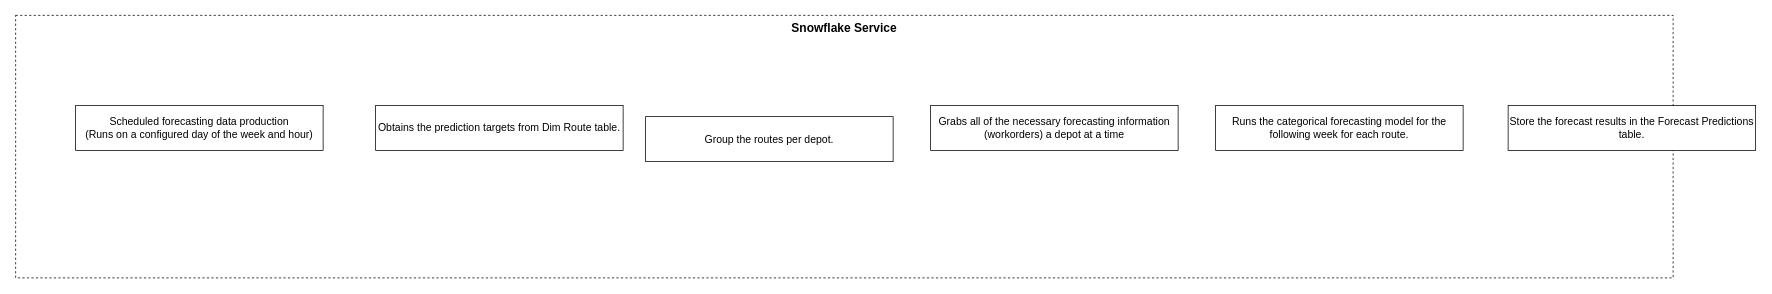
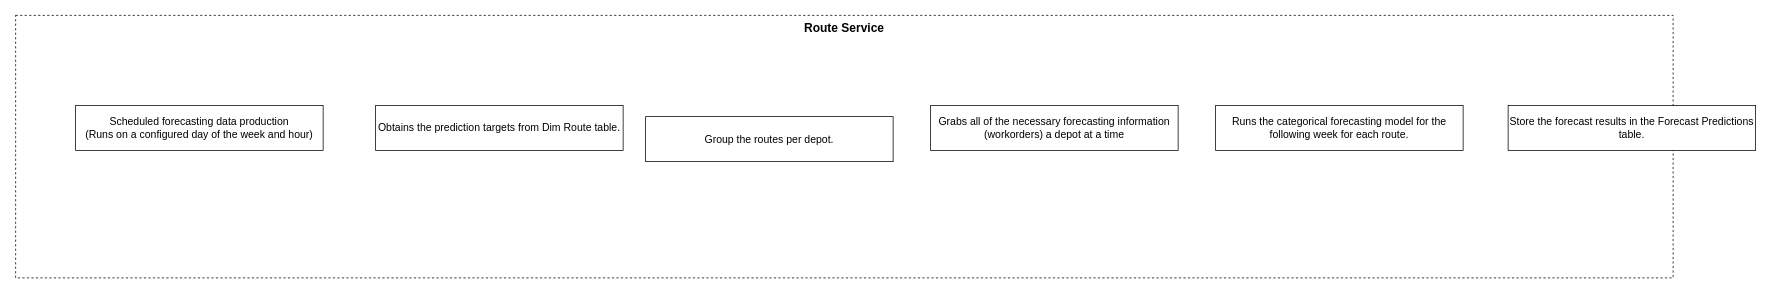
node "Snowflake Service": label "Snowflake Service" -> "Route Service"
